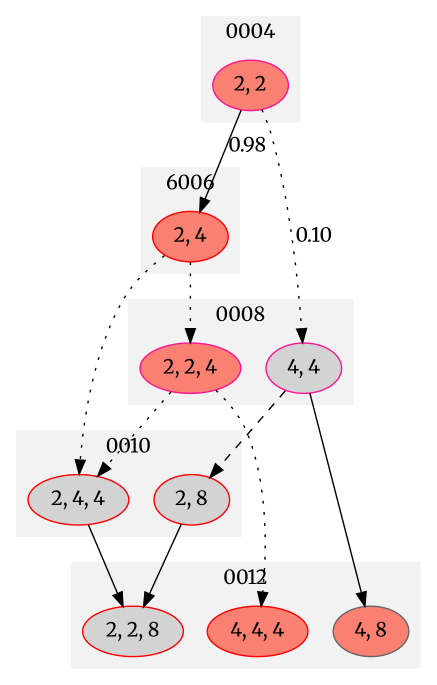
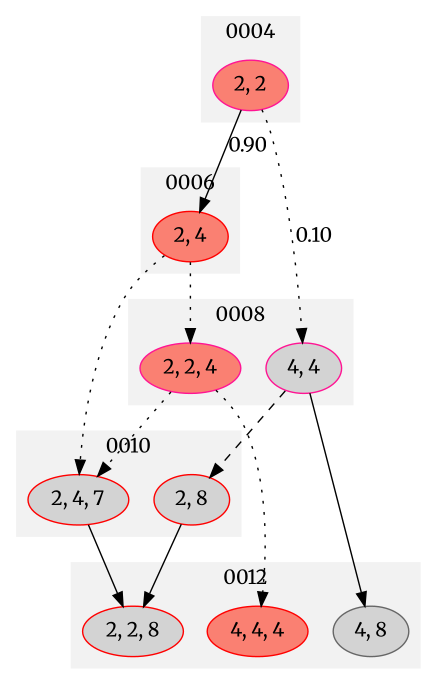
edge "2, 2" -> "2, 4": label "0.98" -> "0.90"
cluster "6006": label "6006" -> "0006"
node "2, 4, 4": label "2, 4, 4" -> "2, 4, 7"
node "4, 8": fillcolor salmon -> lightgrey
